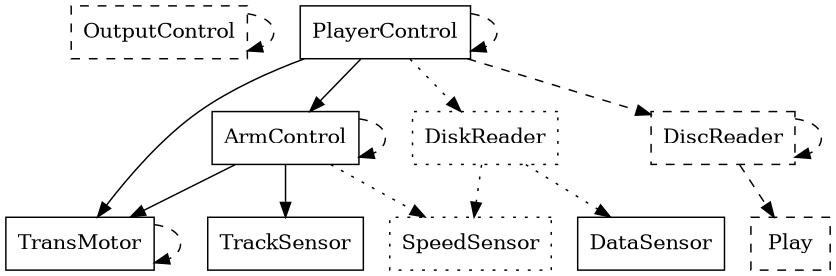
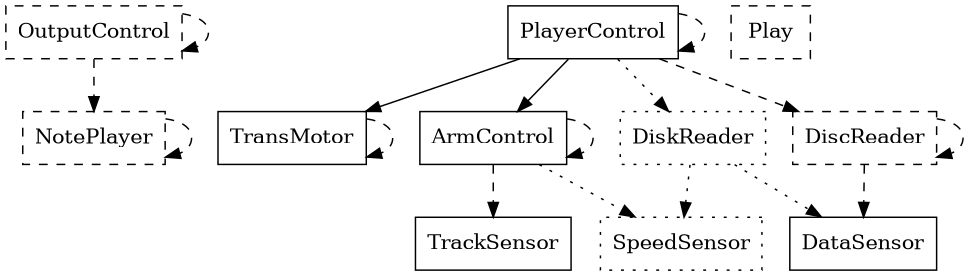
node "NotePlayer": added
edge "ArmControl" -> "TrackSensor": style solid -> dashed
edge "DiscReader" -> "Play": now "DiscReader" -> "DataSensor"
edge "ArmControl" -> "TransMotor": removed
